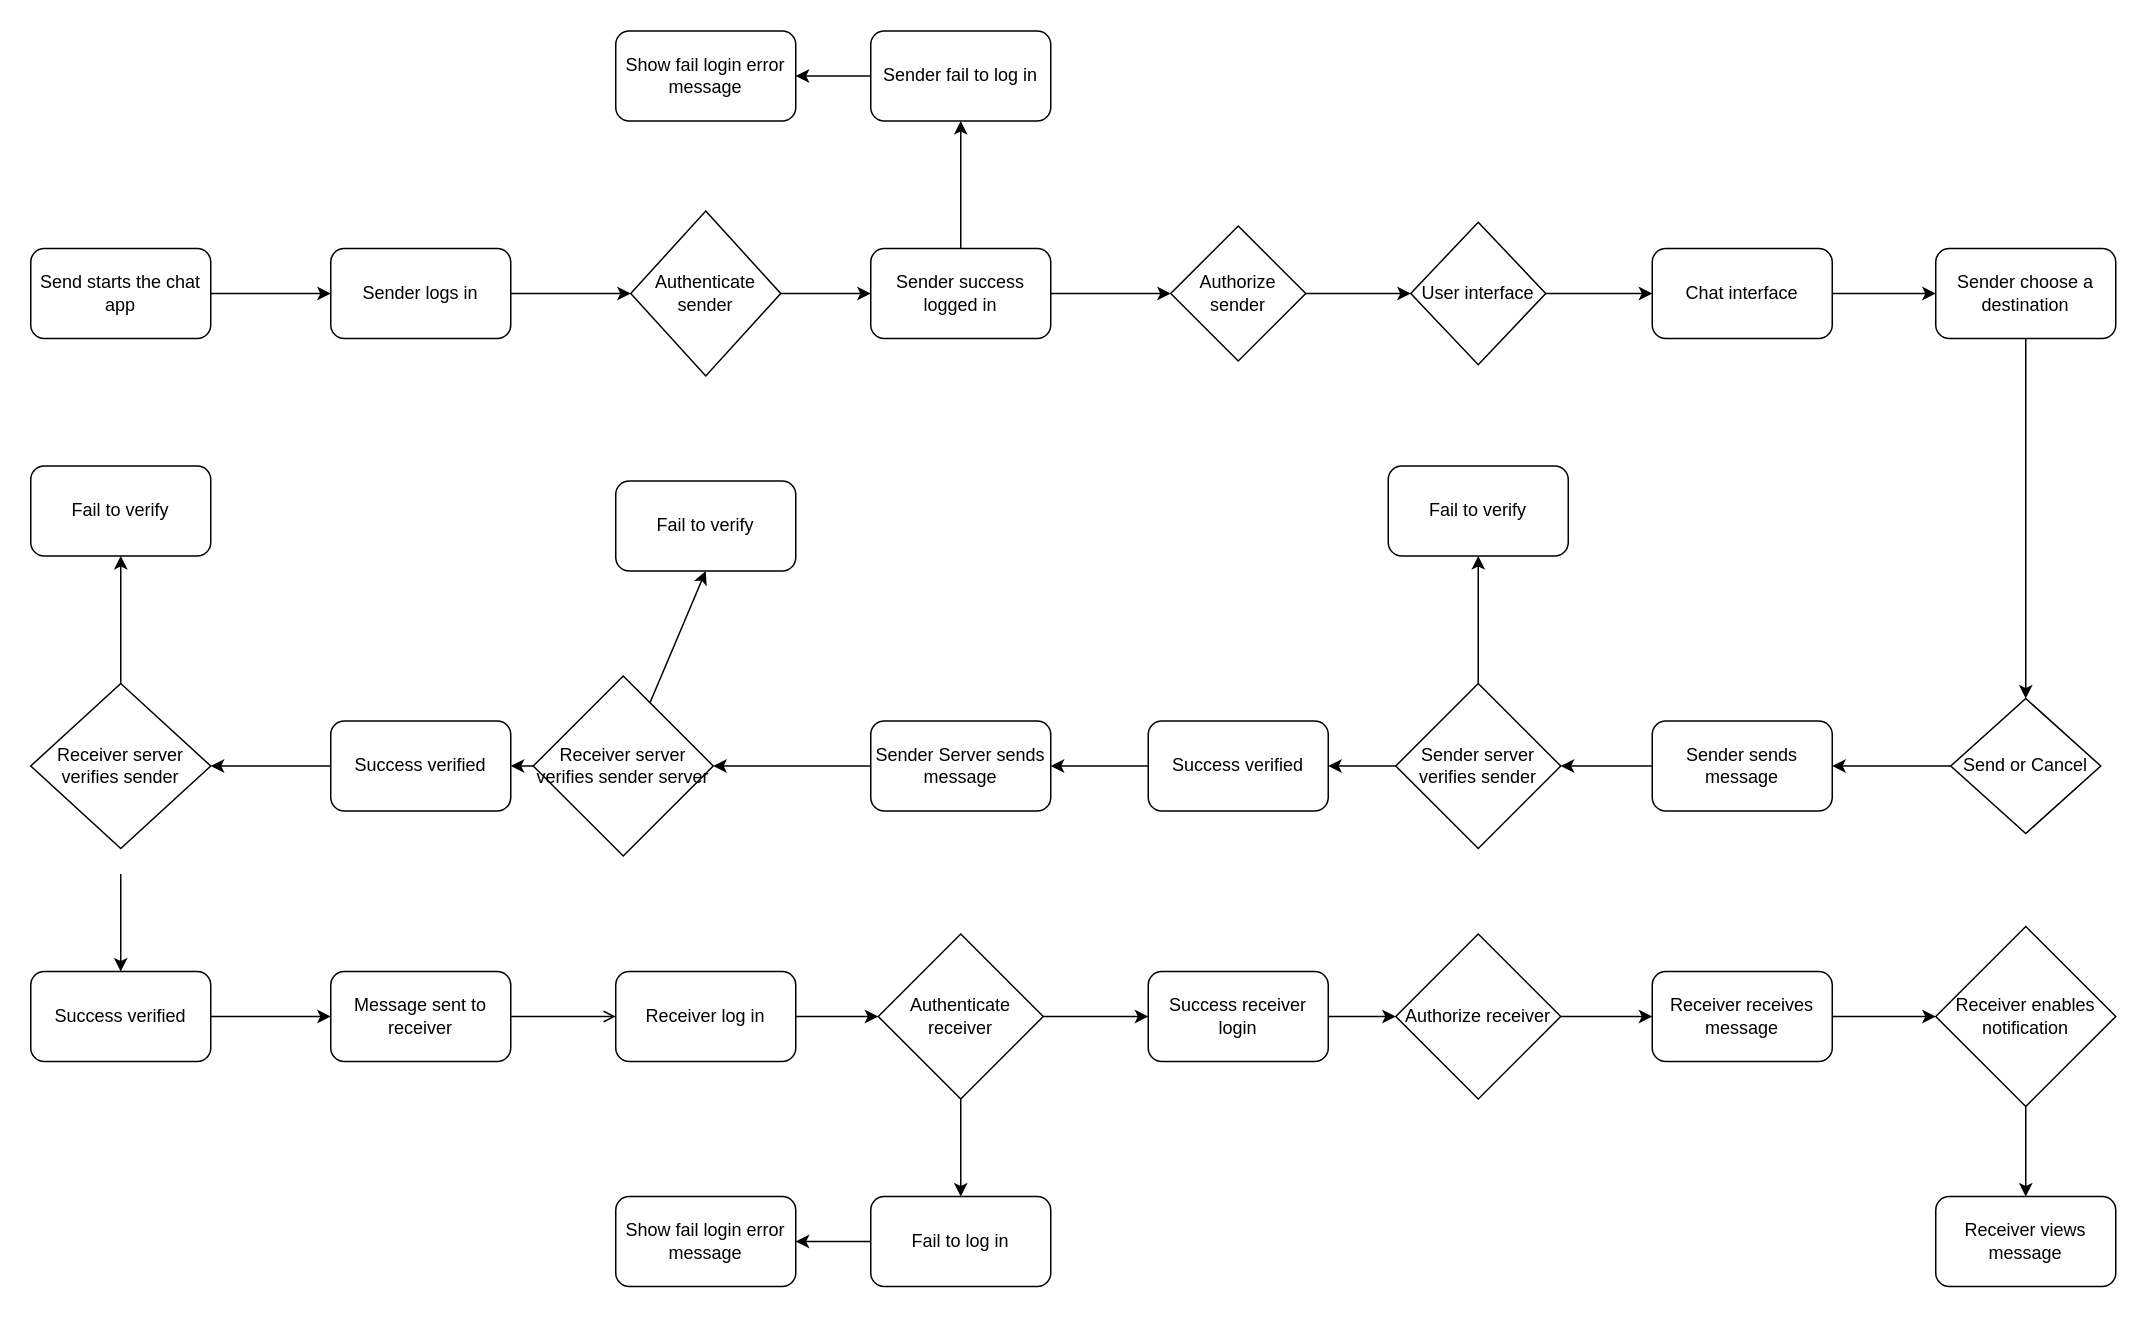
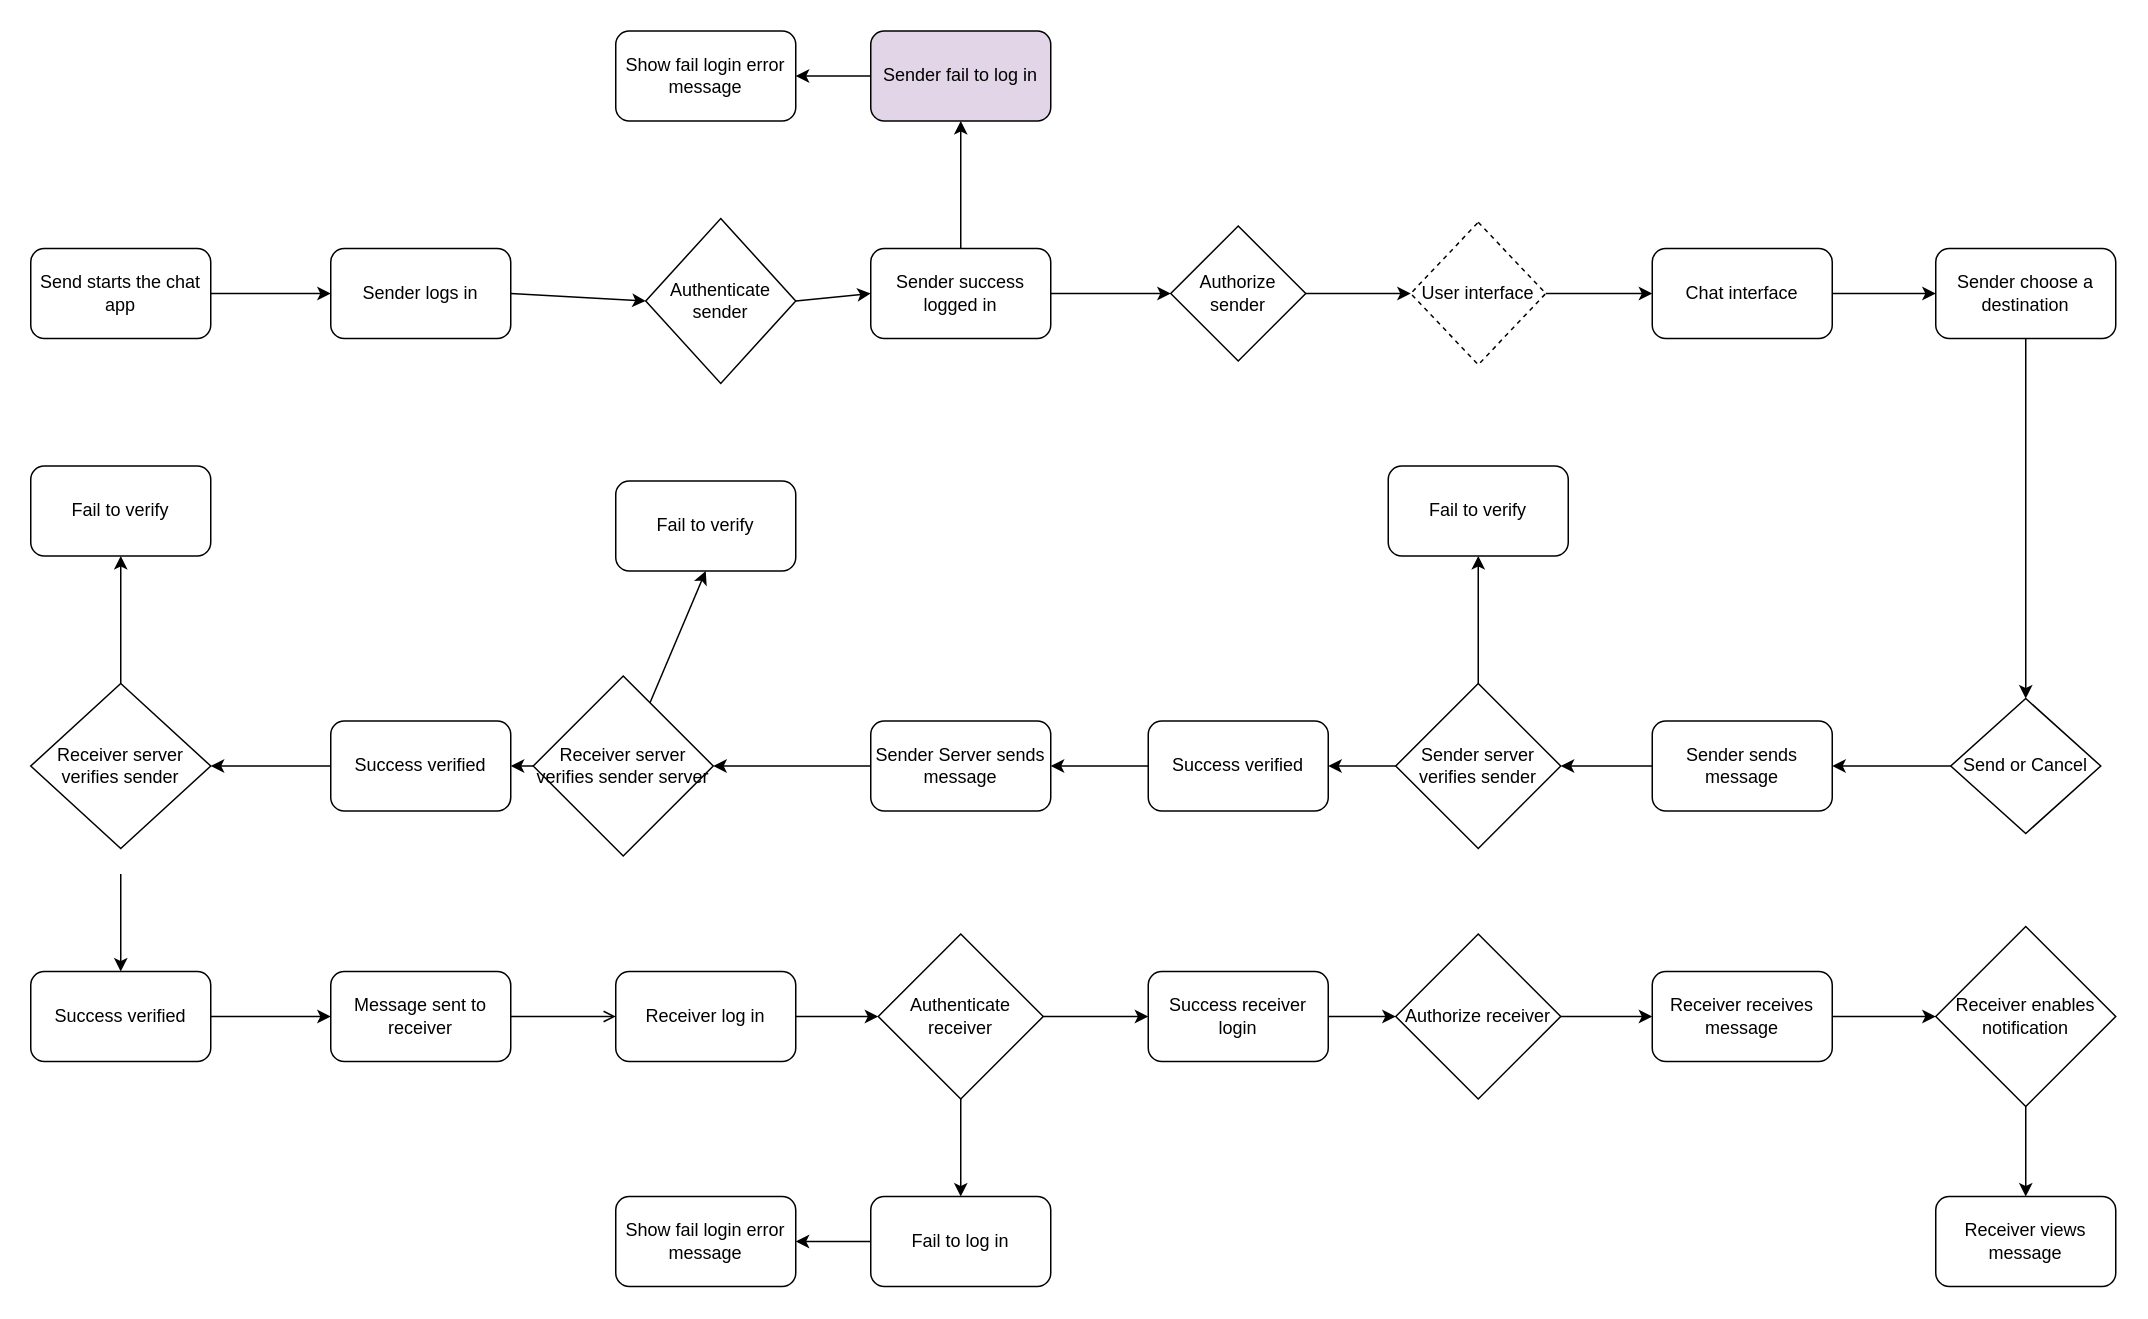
node "Sender fail to log in": fillcolor #ffffff -> #e1d5e7
node "Authenticate sender": moved (706, 293) -> (721, 301)
node "User interface": style solid -> dashed
